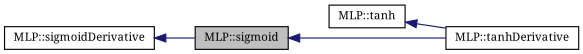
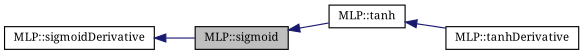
edge "MLP::tanhDerivative" -> "MLP::sigmoid": now "MLP::tanh" -> "MLP::sigmoid"
